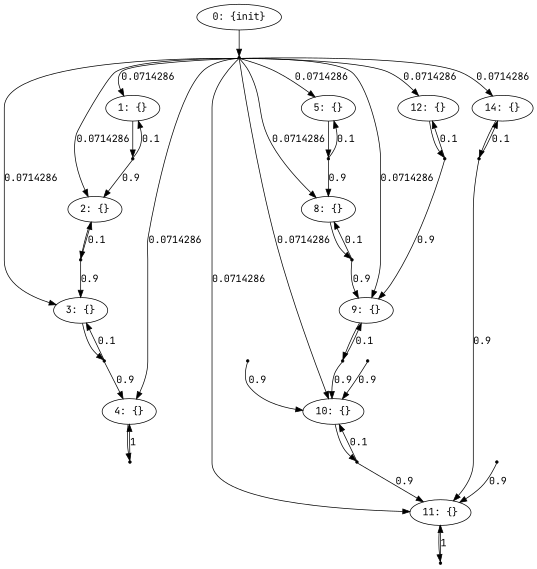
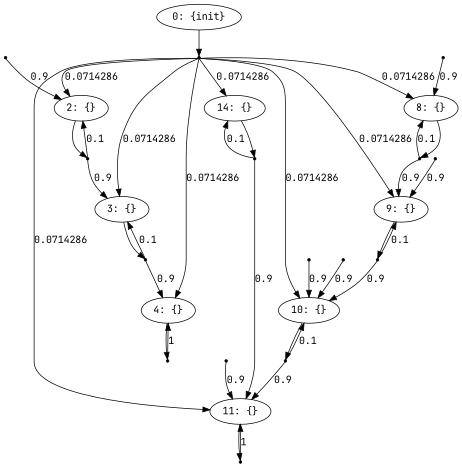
node "1: {}": removed
node "5: {}": removed
node "12: {}": removed
